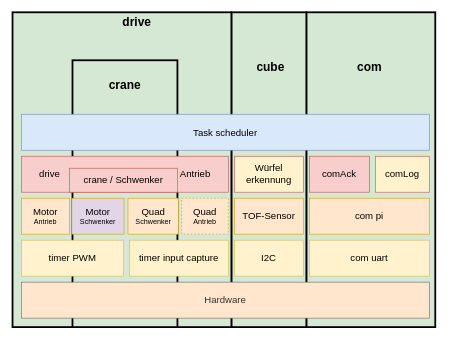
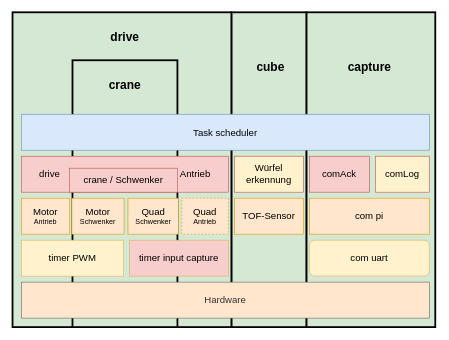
node "drive": moved (137, 21) -> (125, 36)
node "com": label "com" -> "capture"
node "Motor Schwenker": fillcolor #e1d5e7 -> #ffe6cc
node "timer input capture": fillcolor #fff2cc -> #f8cecc
node "I2C": removed
node "com uart": shape rectangle -> rounded rectangle
